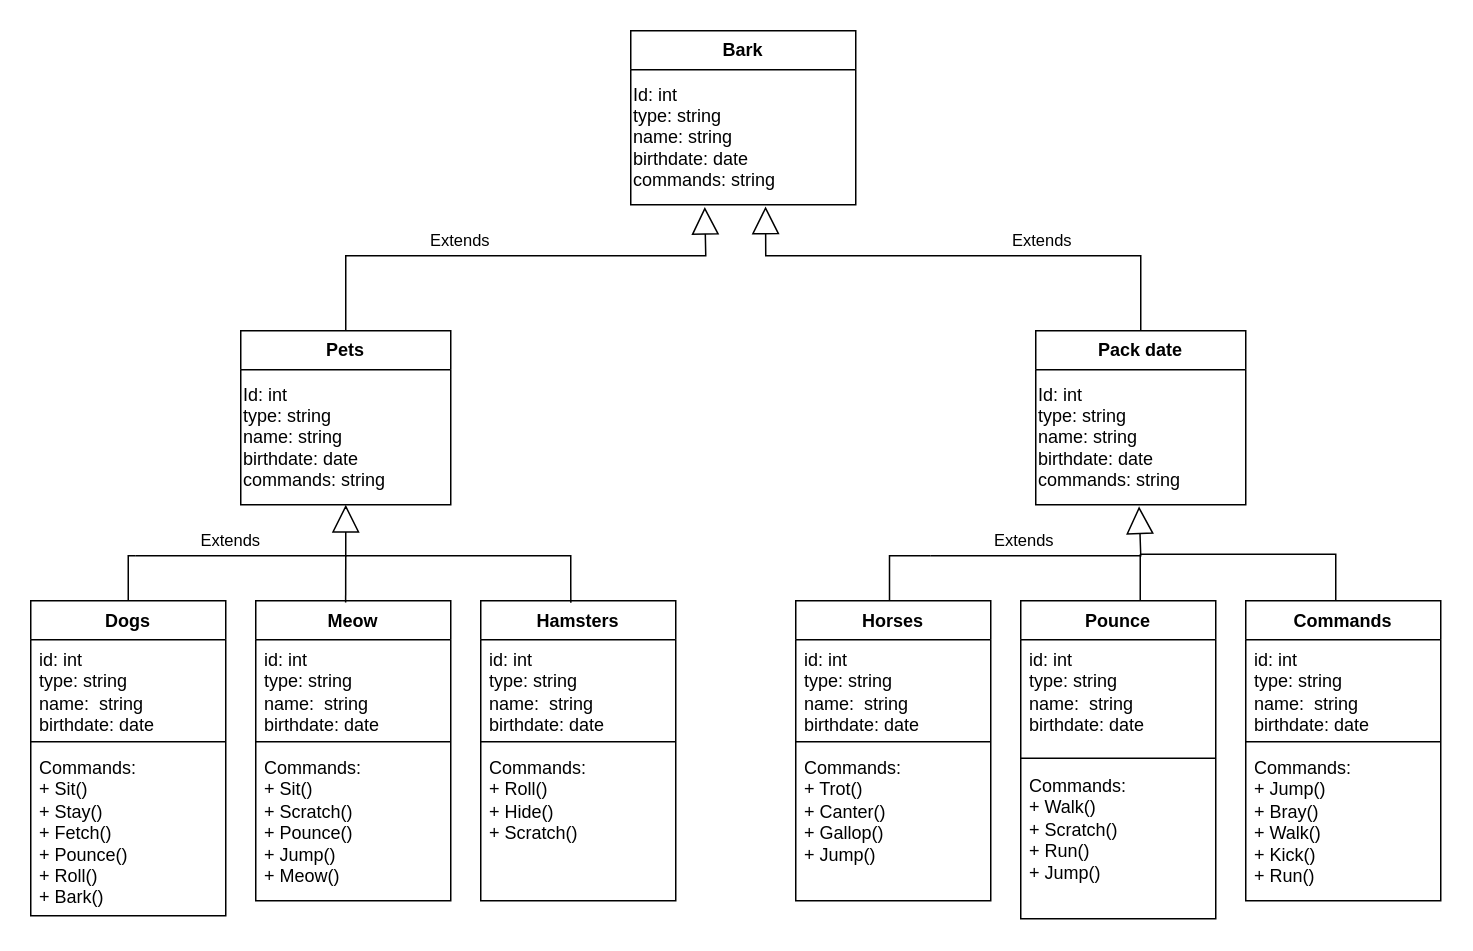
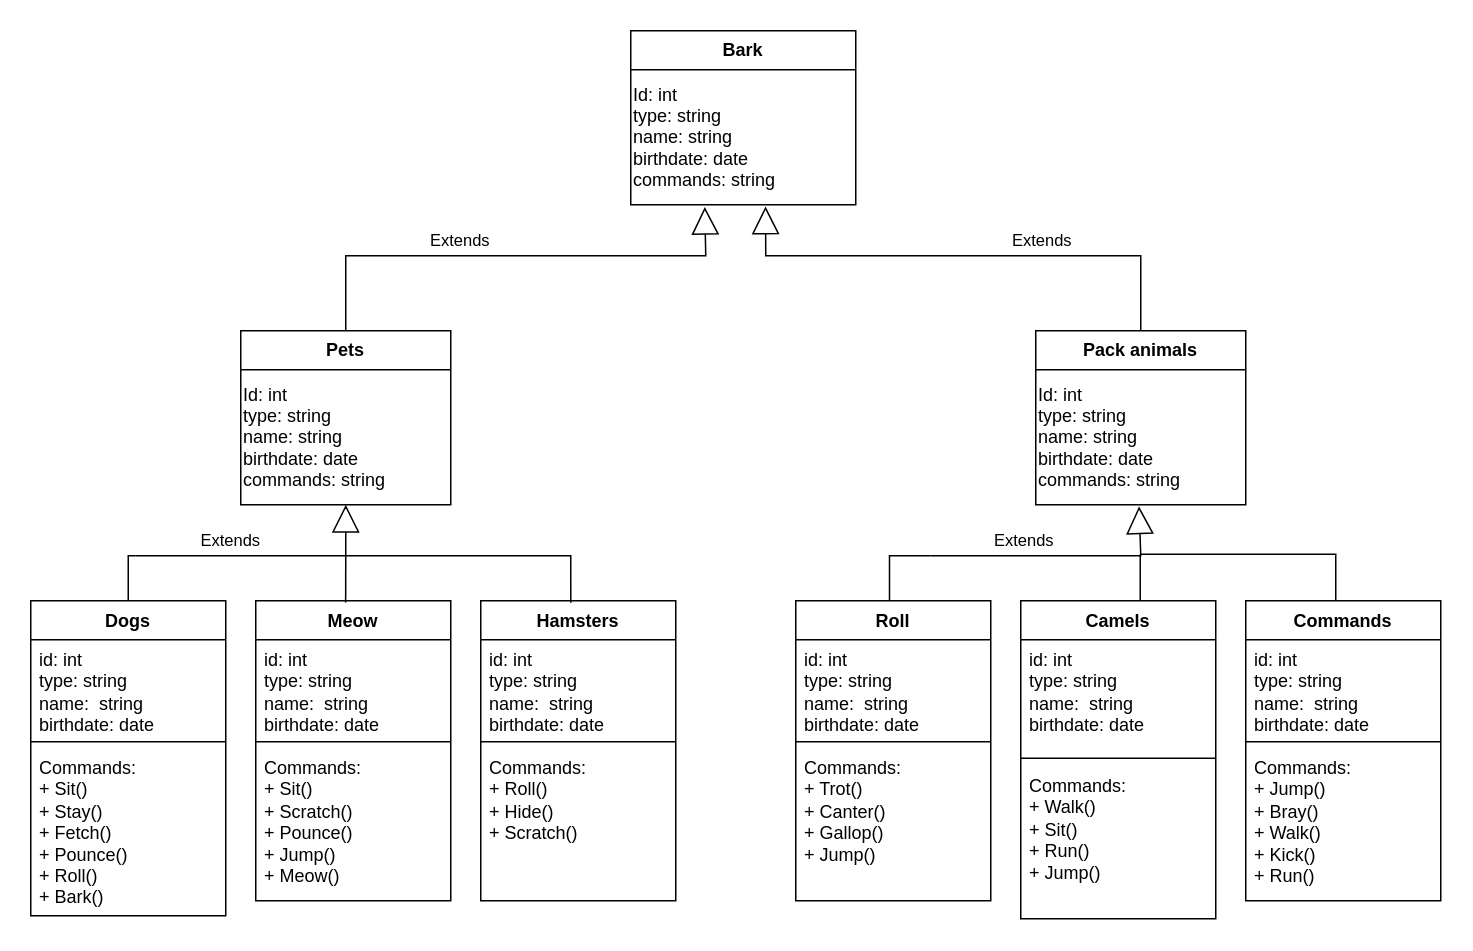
node "Pack date": label "Pack date" -> "Pack animals"
node "Horses": label "Horses" -> "Roll"
node "Pounce": label "Pounce" -> "Camels"
node "Commands: + Walk() + Scratch() + Run() + Jump()": label "Commands: + Walk() + Scratch() + Run() + Jump()" -> "Commands: + Walk() + Sit() + Run() + Jump()"
